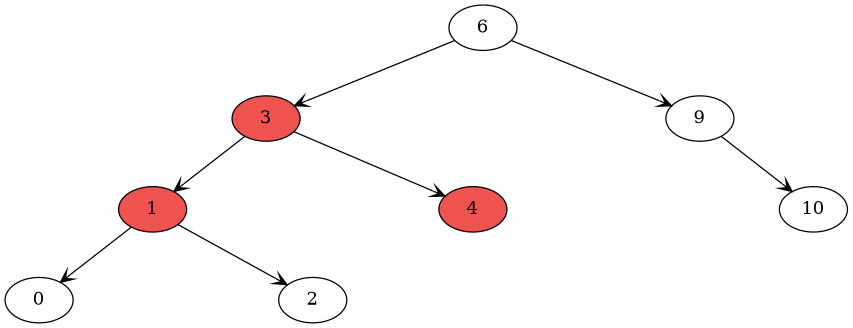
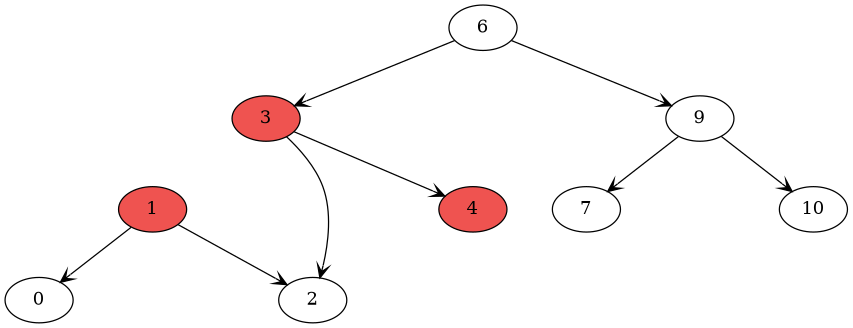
edge "3" -> "1": now "3" -> "2"
node "7": added
